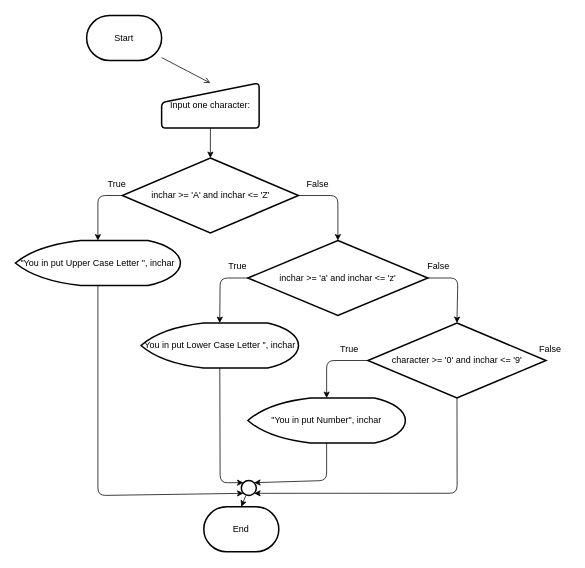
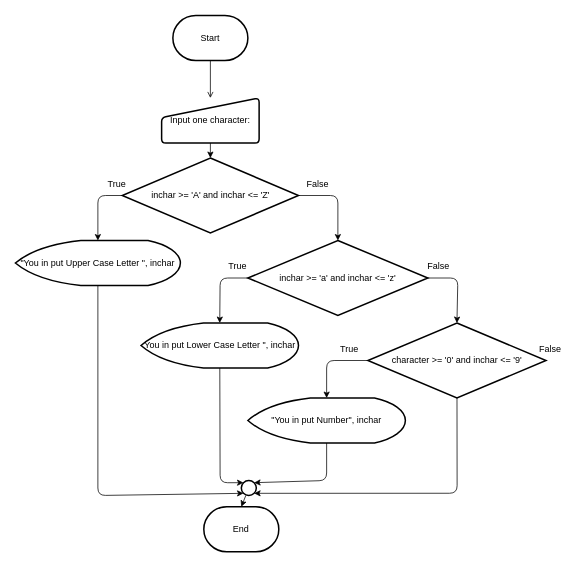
node "Start": moved (124, 38) -> (210, 38)
node "Input one character:": moved (210, 105) -> (210, 120)
